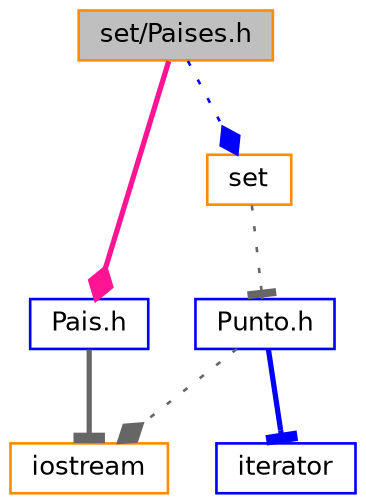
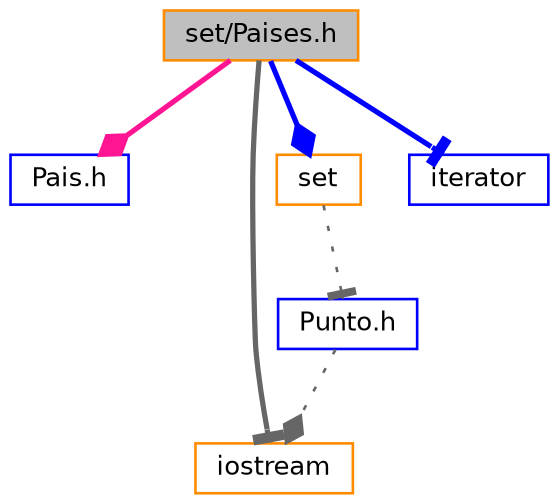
edge "set/Paises.h" -> "set": style dotted -> bold
edge "Pais.h" -> "iostream": now "set/Paises.h" -> "iostream"
edge "Punto.h" -> "iterator": now "set/Paises.h" -> "iterator"
